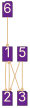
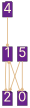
node "6": label "6" -> "4"
node "3": label "3" -> "0"
